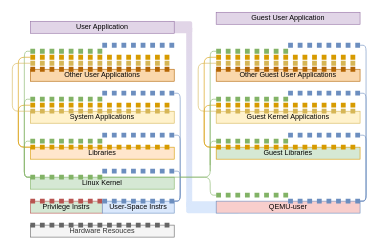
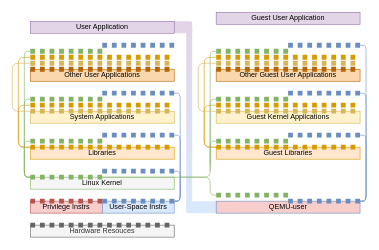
node "Guest Libraries": fillcolor #d5e8d4 -> #ffe6cc
node "Linux Kernel": fillcolor #d5e8d4 -> #f5f5f5
node "Privilege Instrs": fillcolor #d5e8d4 -> #f8cecc
